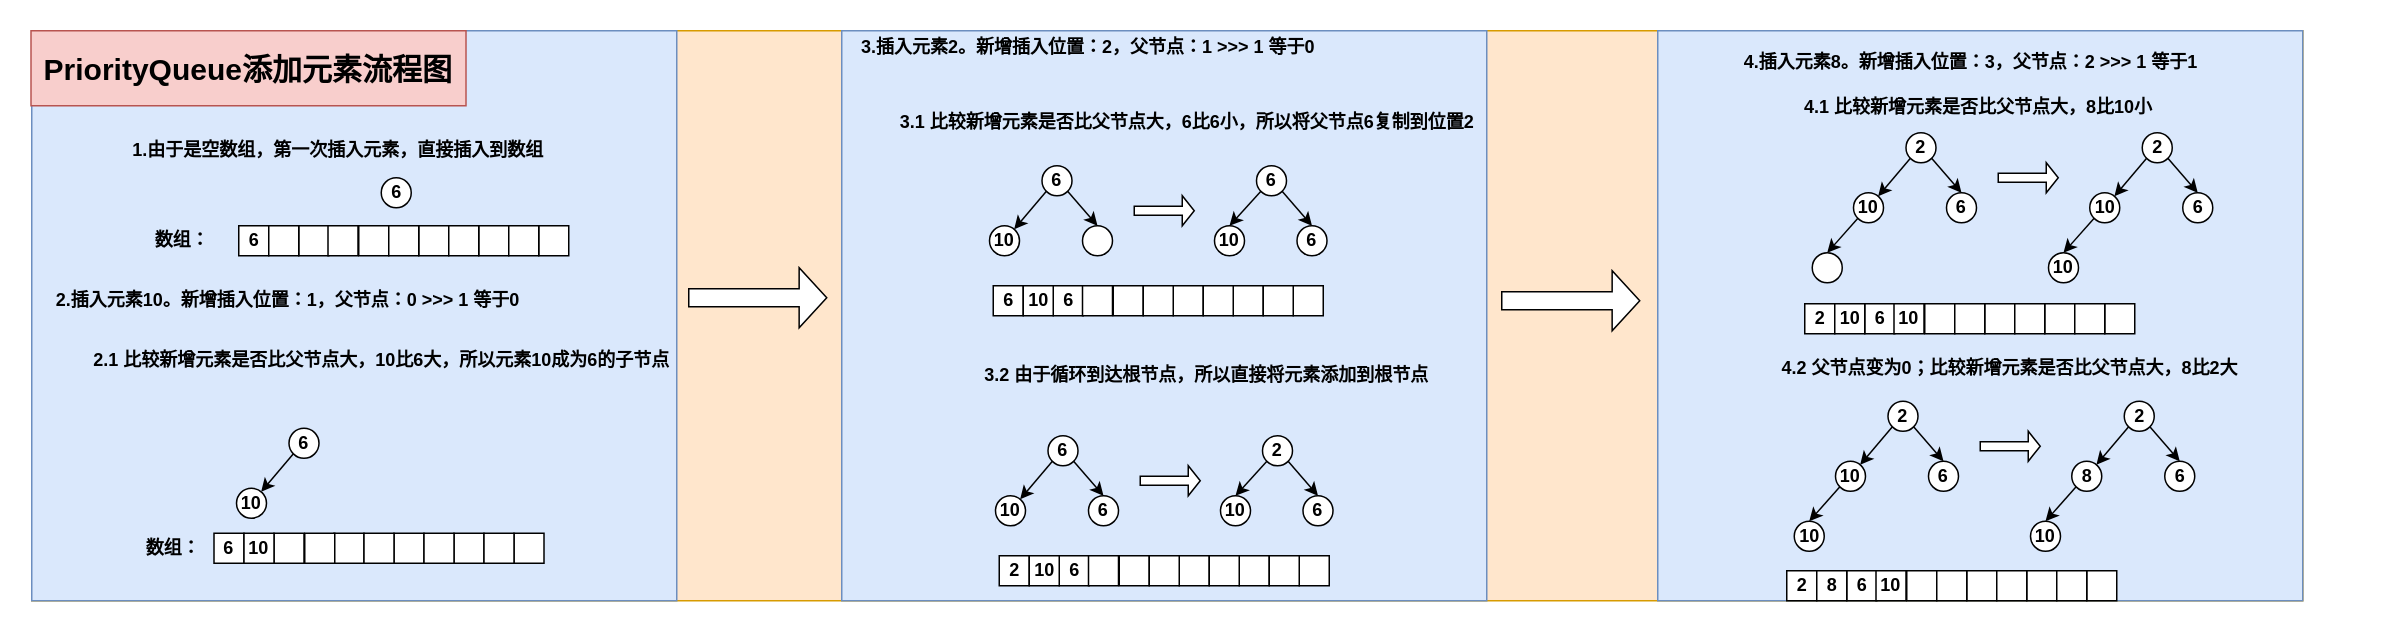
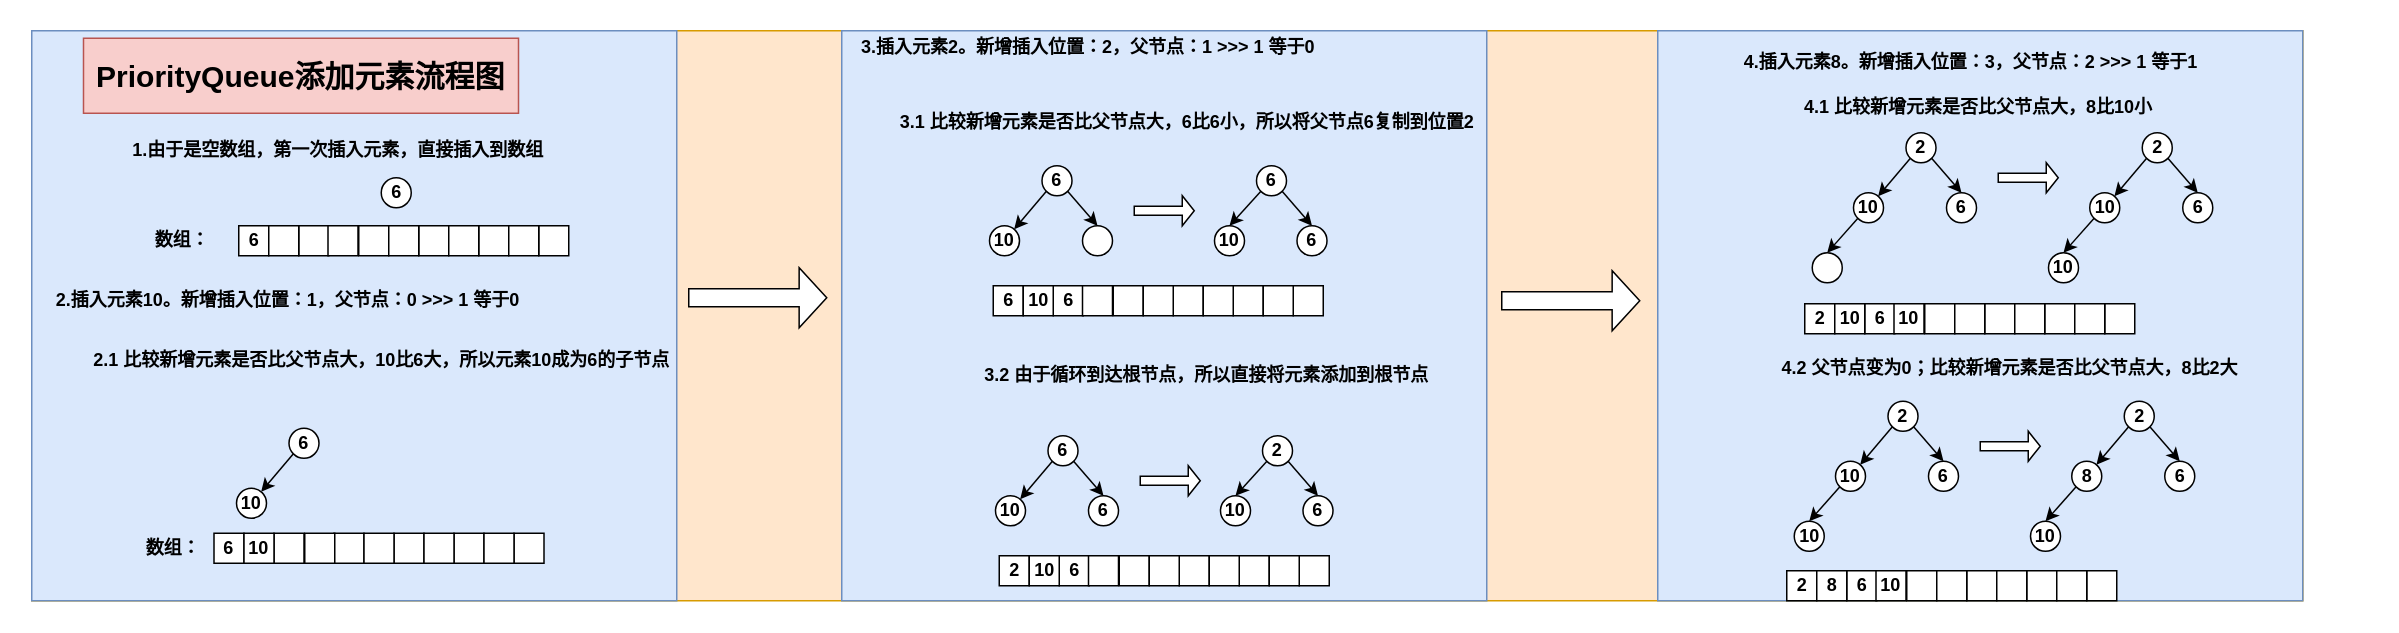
node "PriorityQueue添加元素流程图": moved (248, 68) -> (301, 76)
